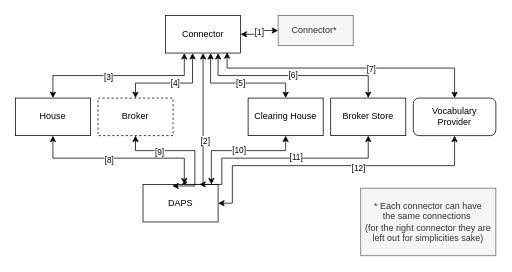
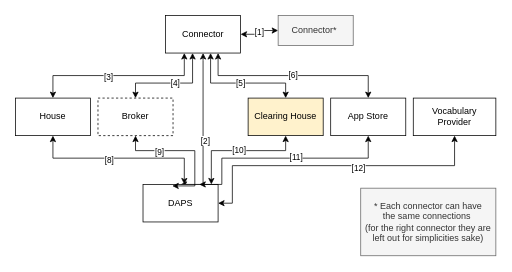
edge "Connector" -- "Vocabulary Provider": removed, label "[7]"
node "Clearing House": fillcolor #ffffff -> #fff2cc
node "Broker Store": label "Broker Store" -> "App Store"
node "Vocabulary Provider": shape rounded rectangle -> rectangle
